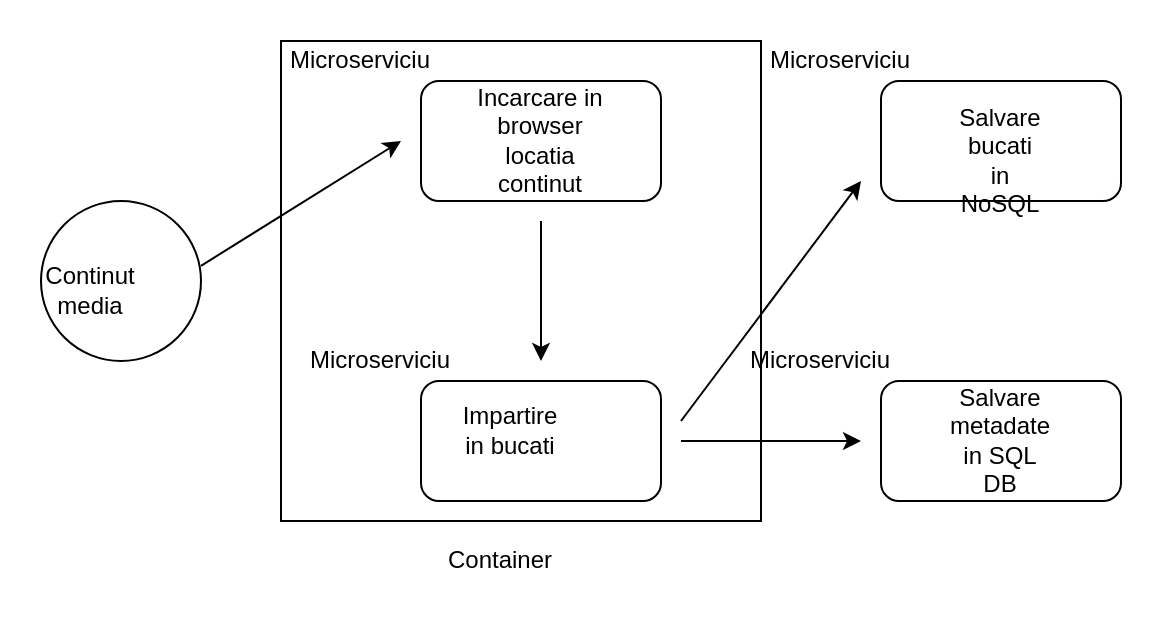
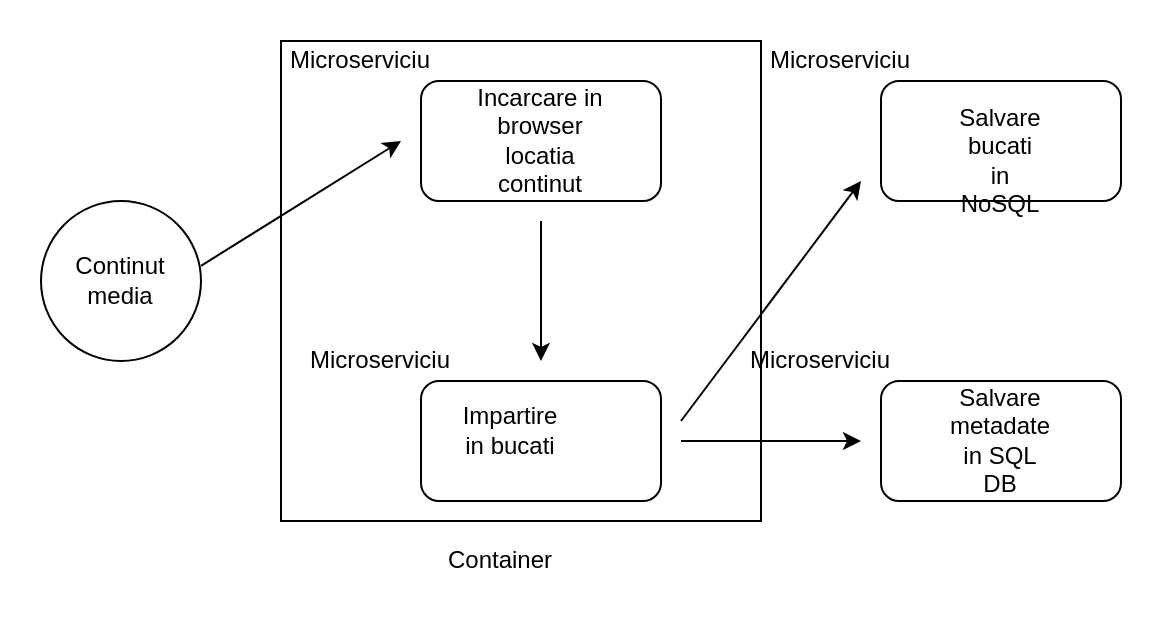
node "Continut media": moved (91, 291) -> (121, 281)
